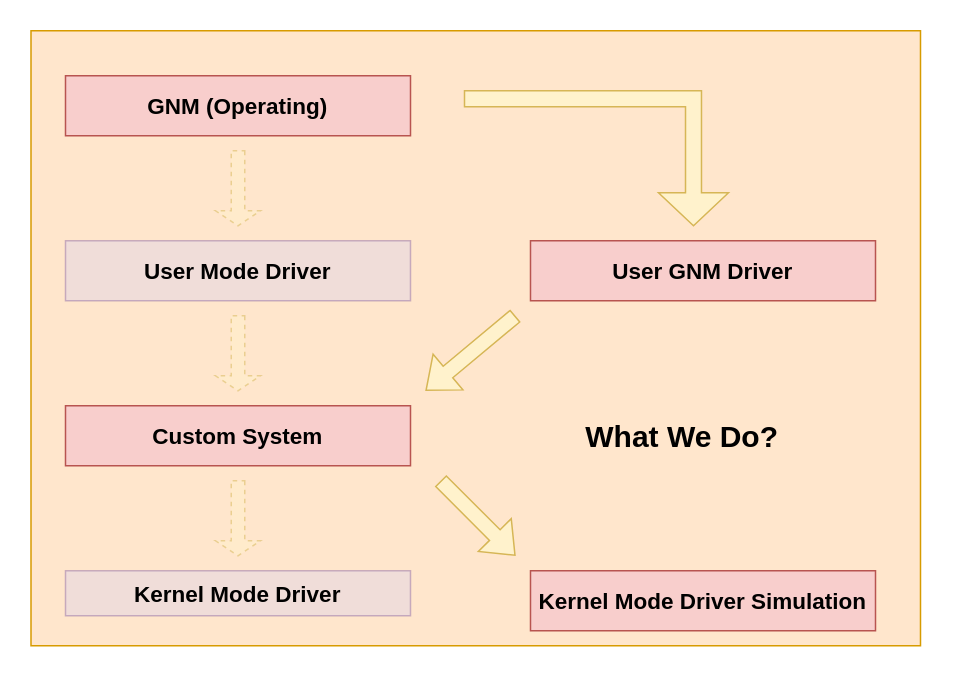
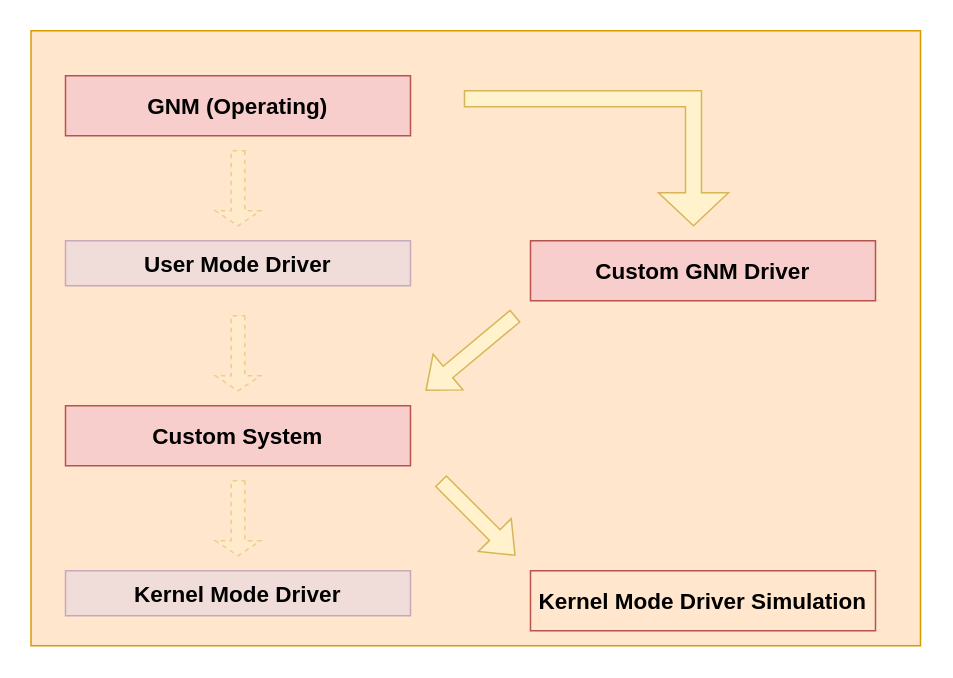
node "User Mode Driver": size 345x60 -> 345x45
node "User GNM Driver": label "User GNM Driver" -> "Custom GNM Driver"
node "What We Do?": removed
node "Kernel Mode Driver Simulation": fillcolor #f8cecc -> #ffe6cc
